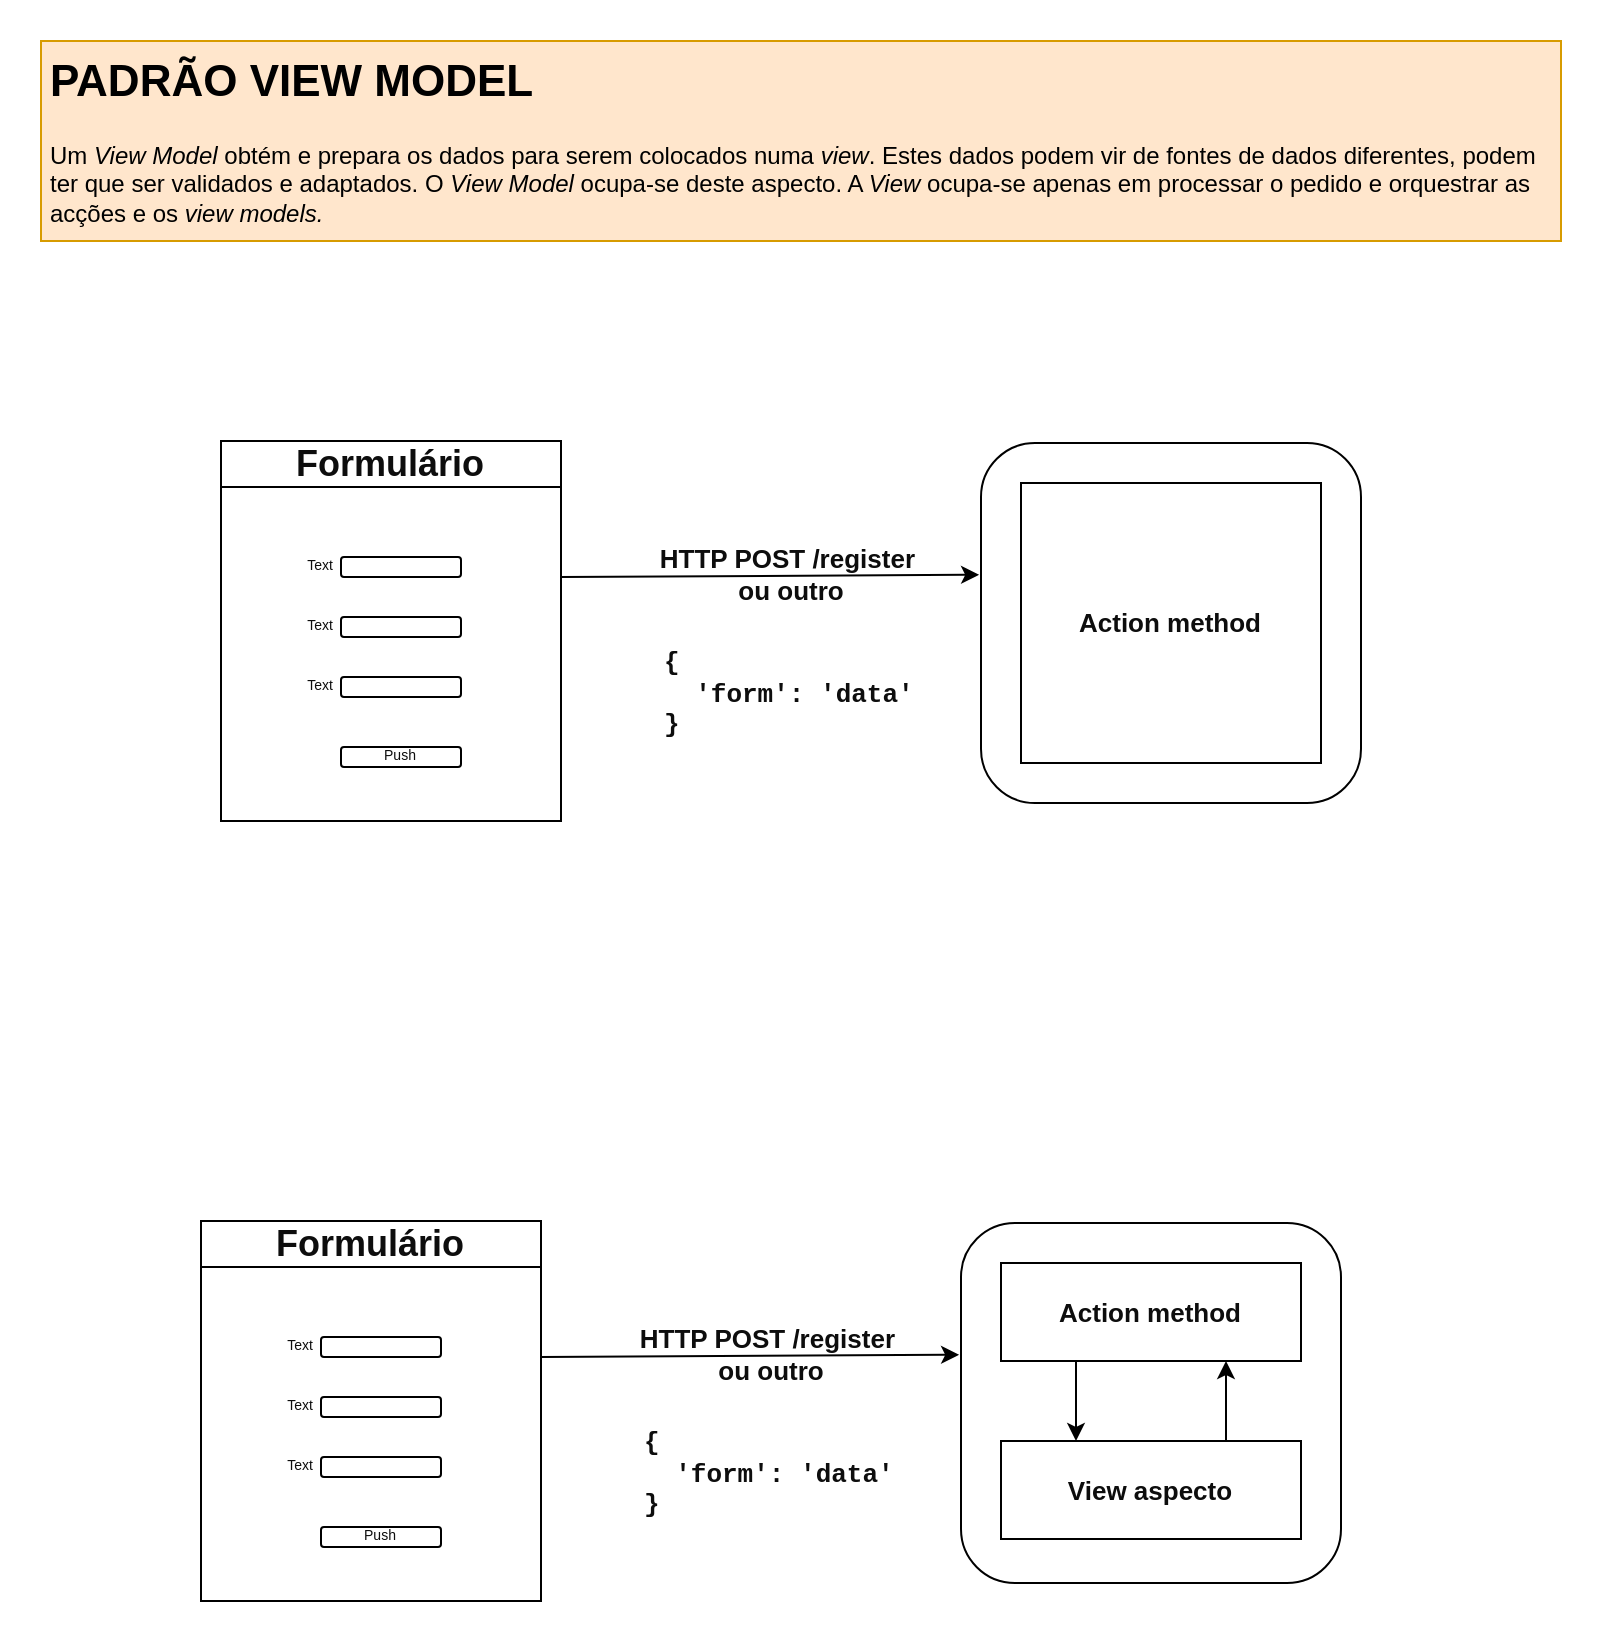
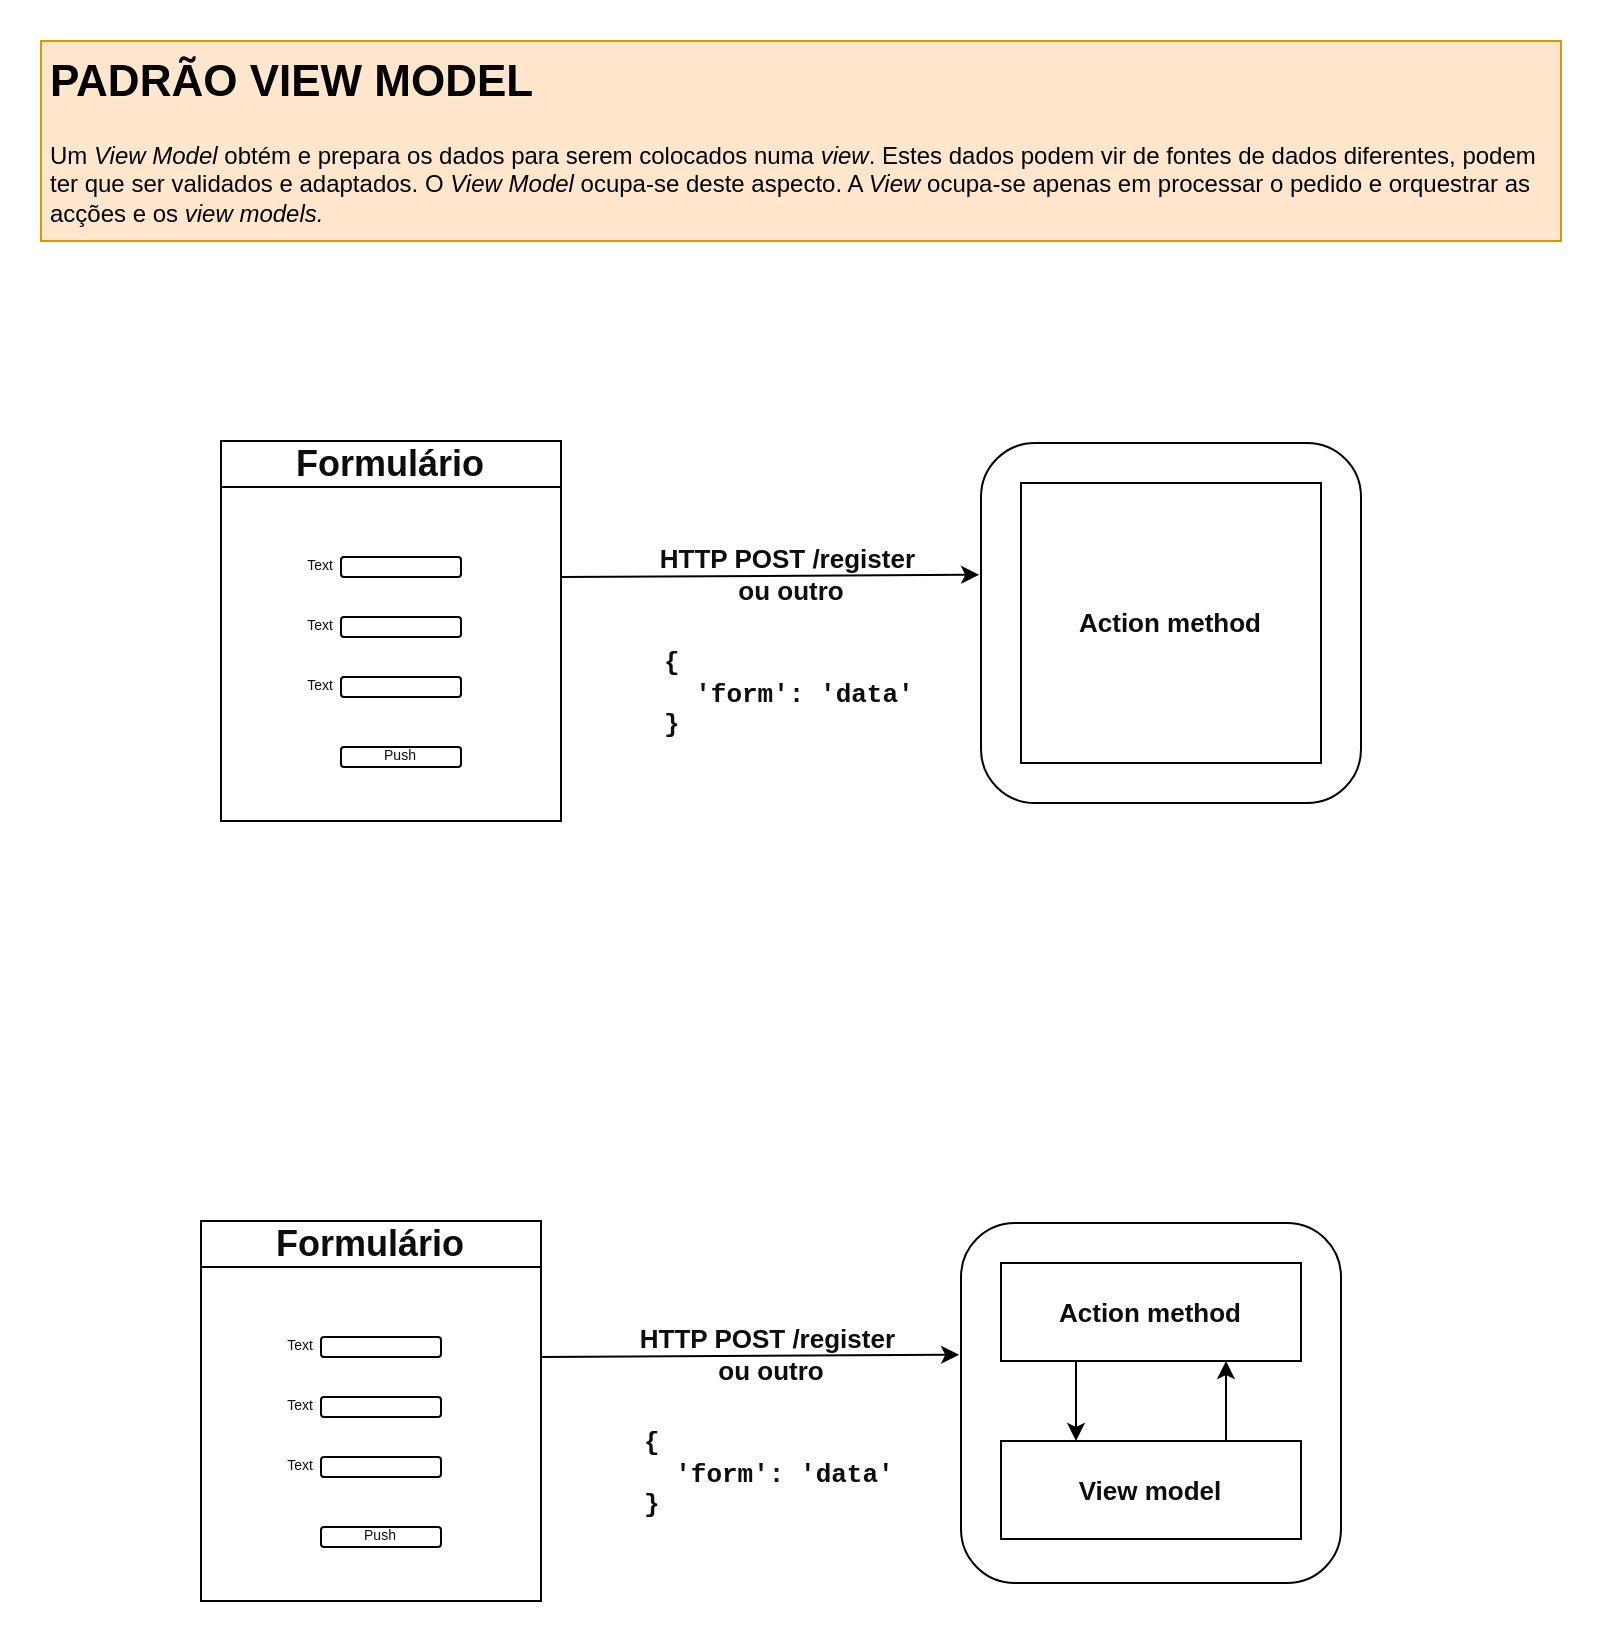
node "View aspecto": label "View aspecto" -> "View model"
